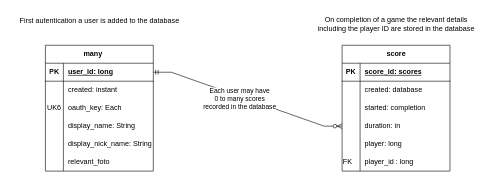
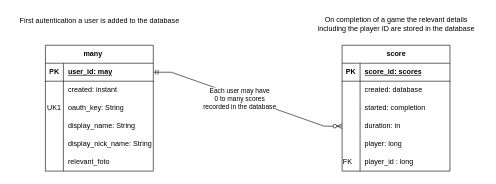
node "user_id: long": label "user_id: long" -> "user_id: may"
node "UK6": label "UK6" -> "UK1"
node "oauth_key: Each": label "oauth_key: Each" -> "oauth_key: String"
